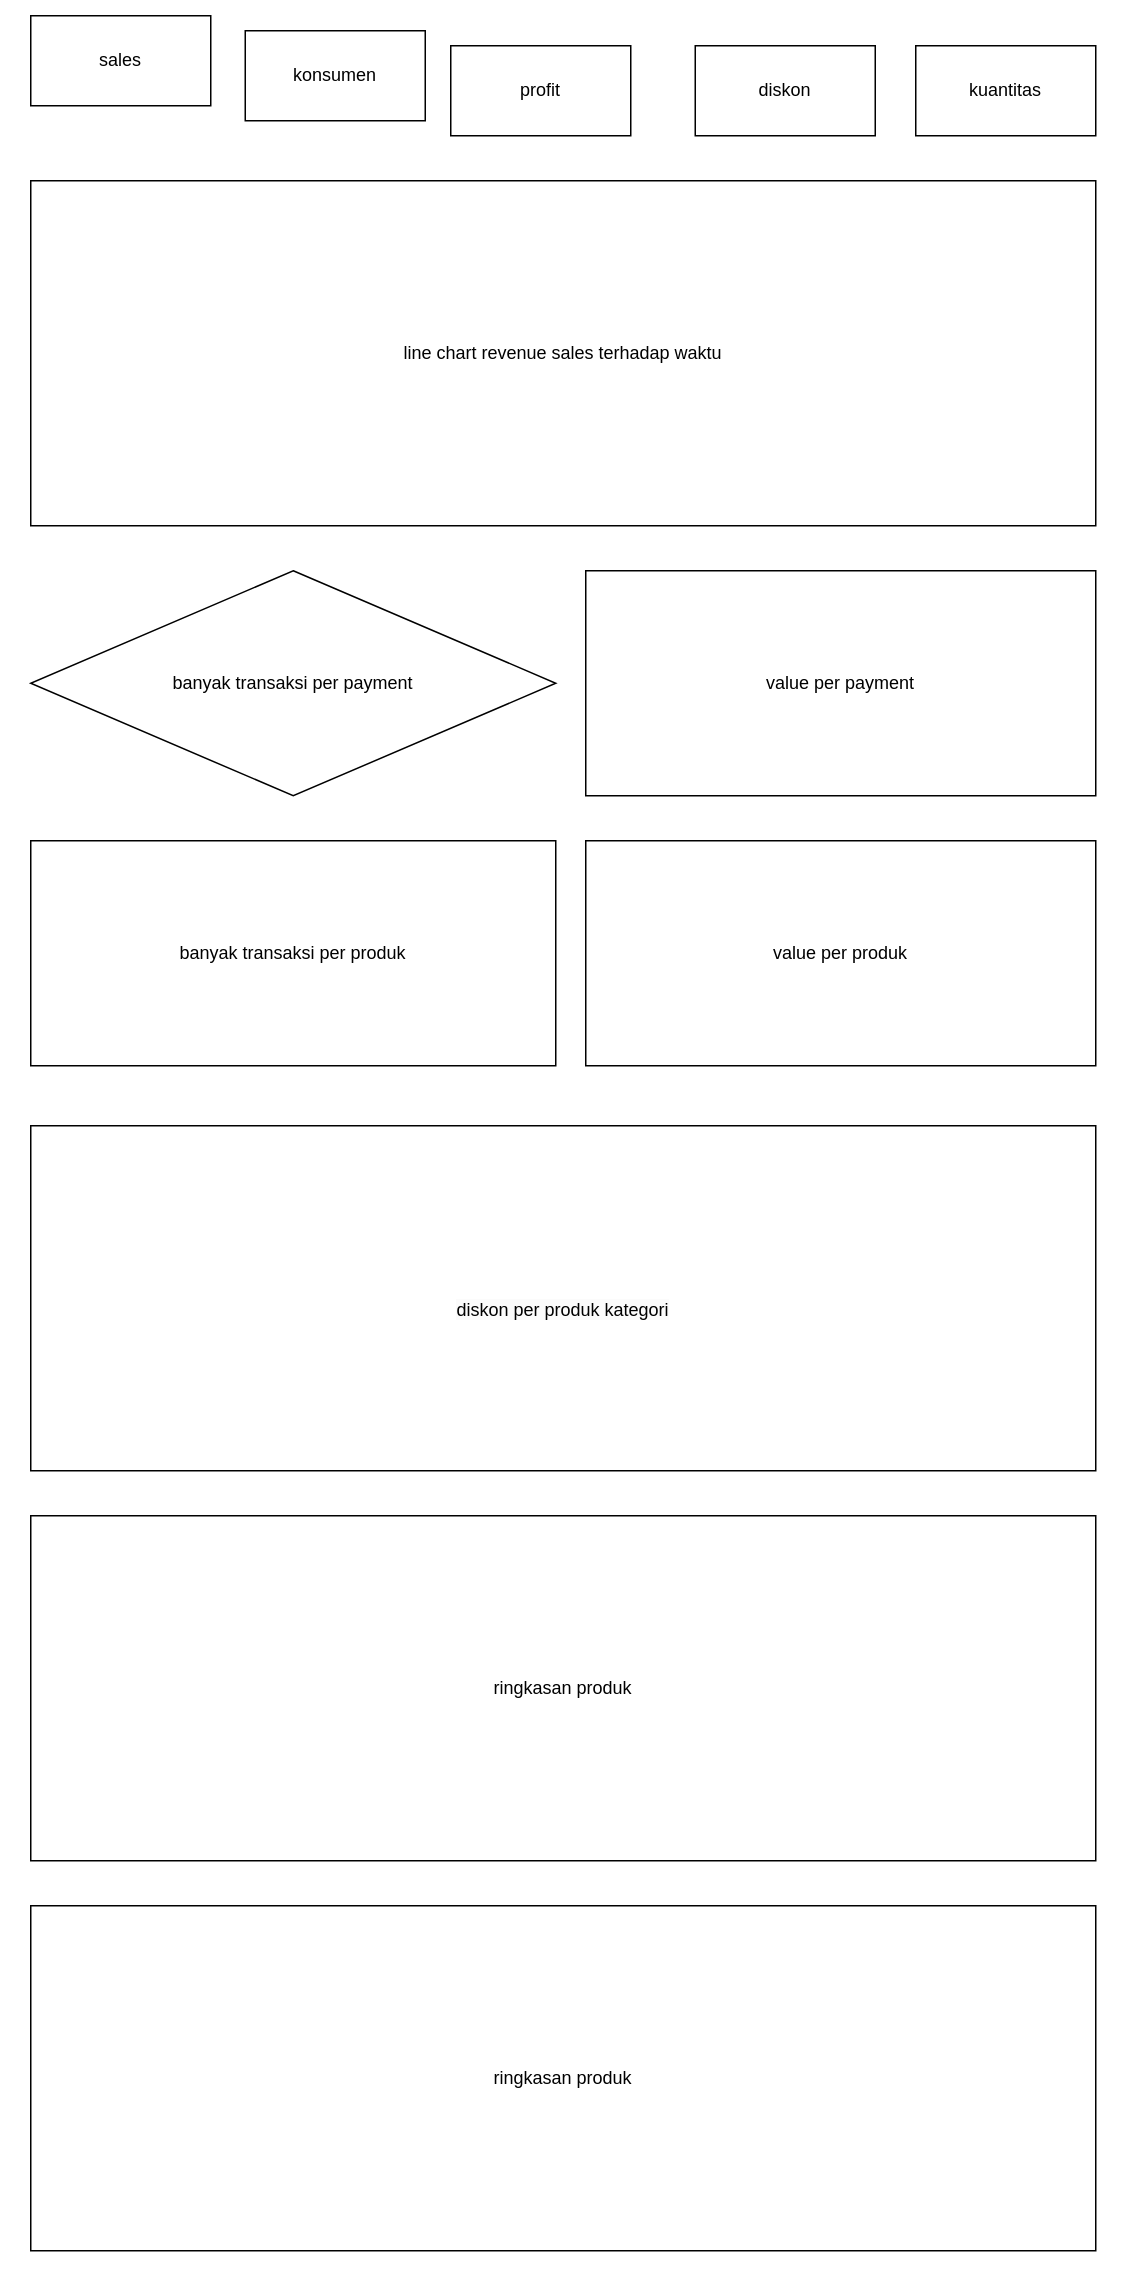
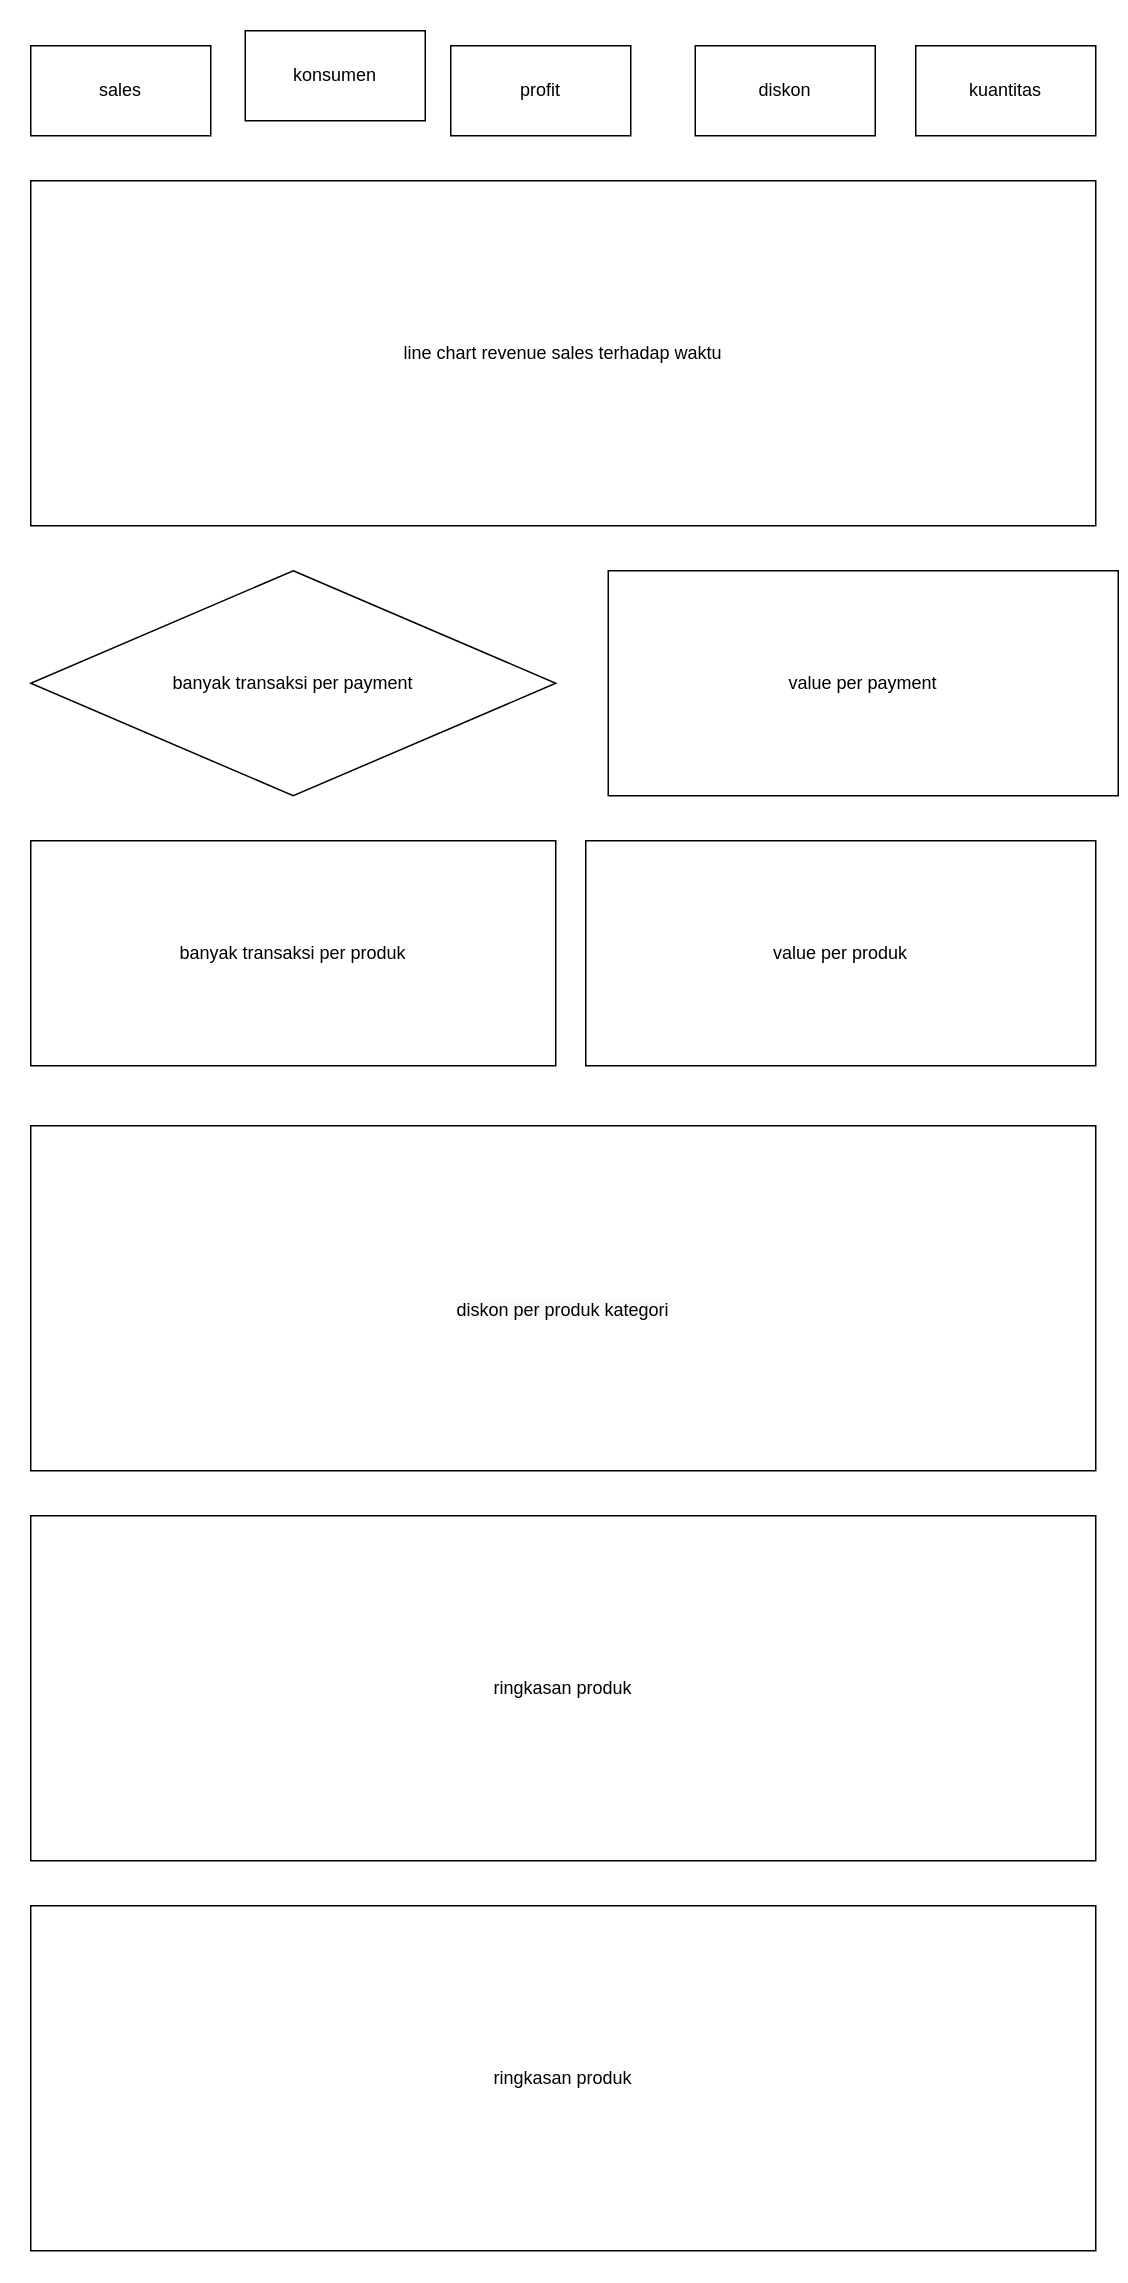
node "sales": moved (121, 61) -> (121, 91)
node "value per payment": moved (841, 683) -> (863, 683)
